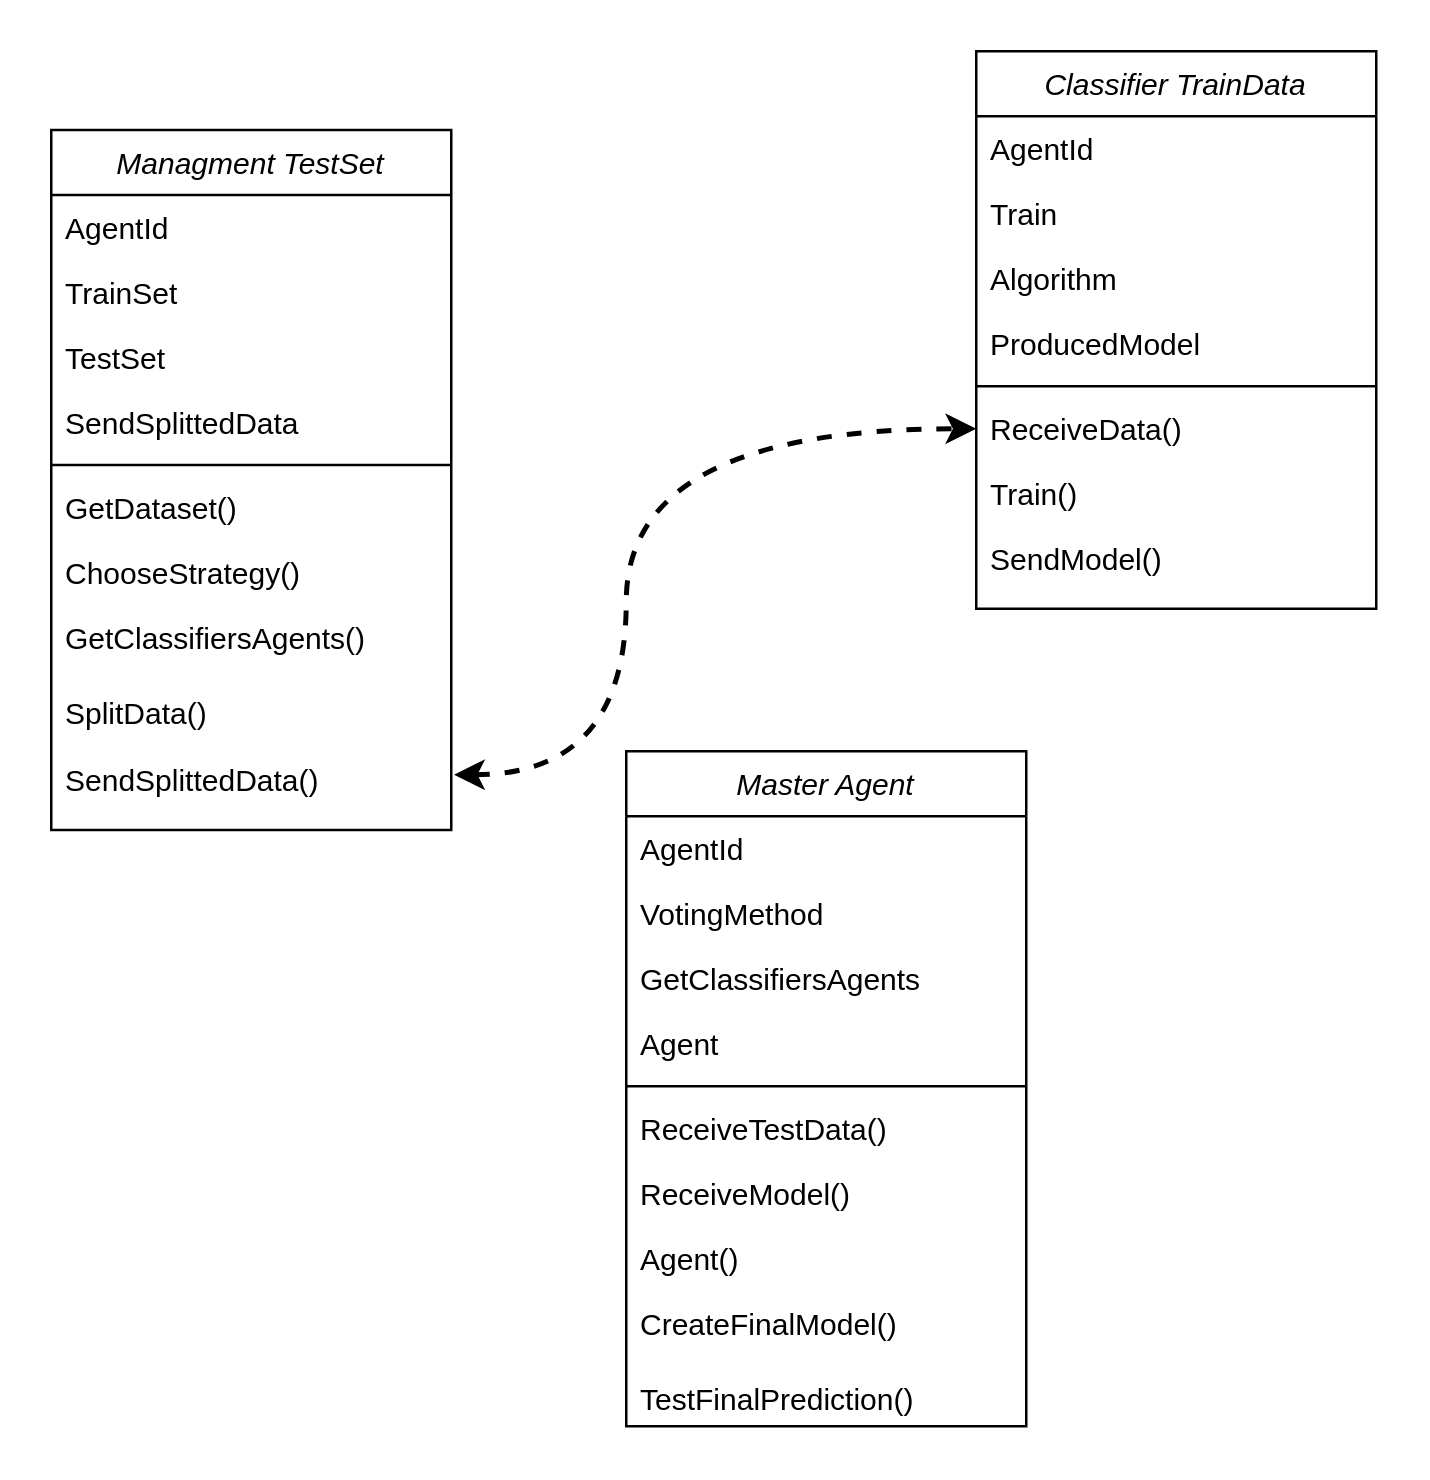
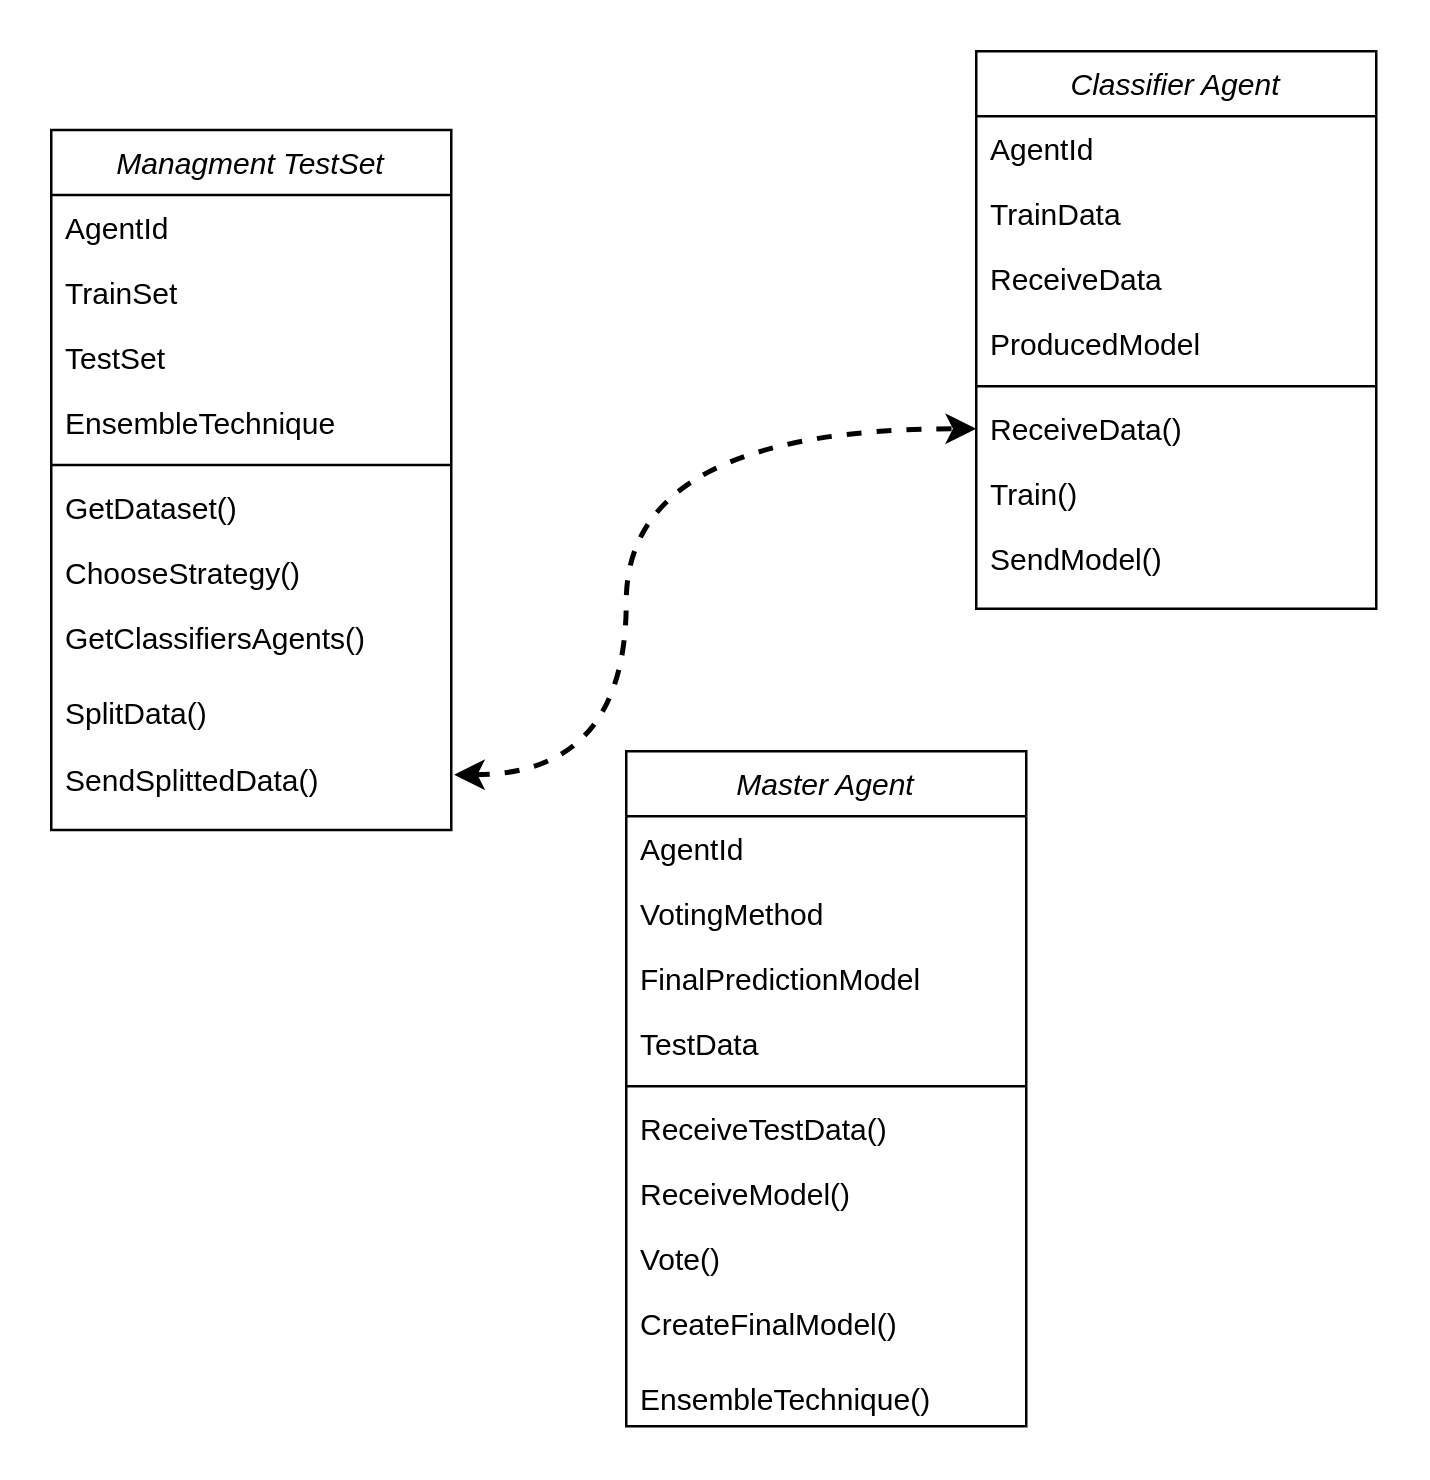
node "Classifier TrainData": label "Classifier TrainData" -> "Classifier Agent"
node "Train": label "Train" -> "TrainData"
node "Algorithm": label "Algorithm" -> "ReceiveData"
node "SendSplittedData": label "SendSplittedData" -> "EnsembleTechnique"
node "GetClassifiersAgents": label "GetClassifiersAgents" -> "FinalPredictionModel"
node "Agent": label "Agent" -> "TestData"
node "Agent()": label "Agent()" -> "Vote()"
node "TestFinalPrediction()": label "TestFinalPrediction()" -> "EnsembleTechnique()"
